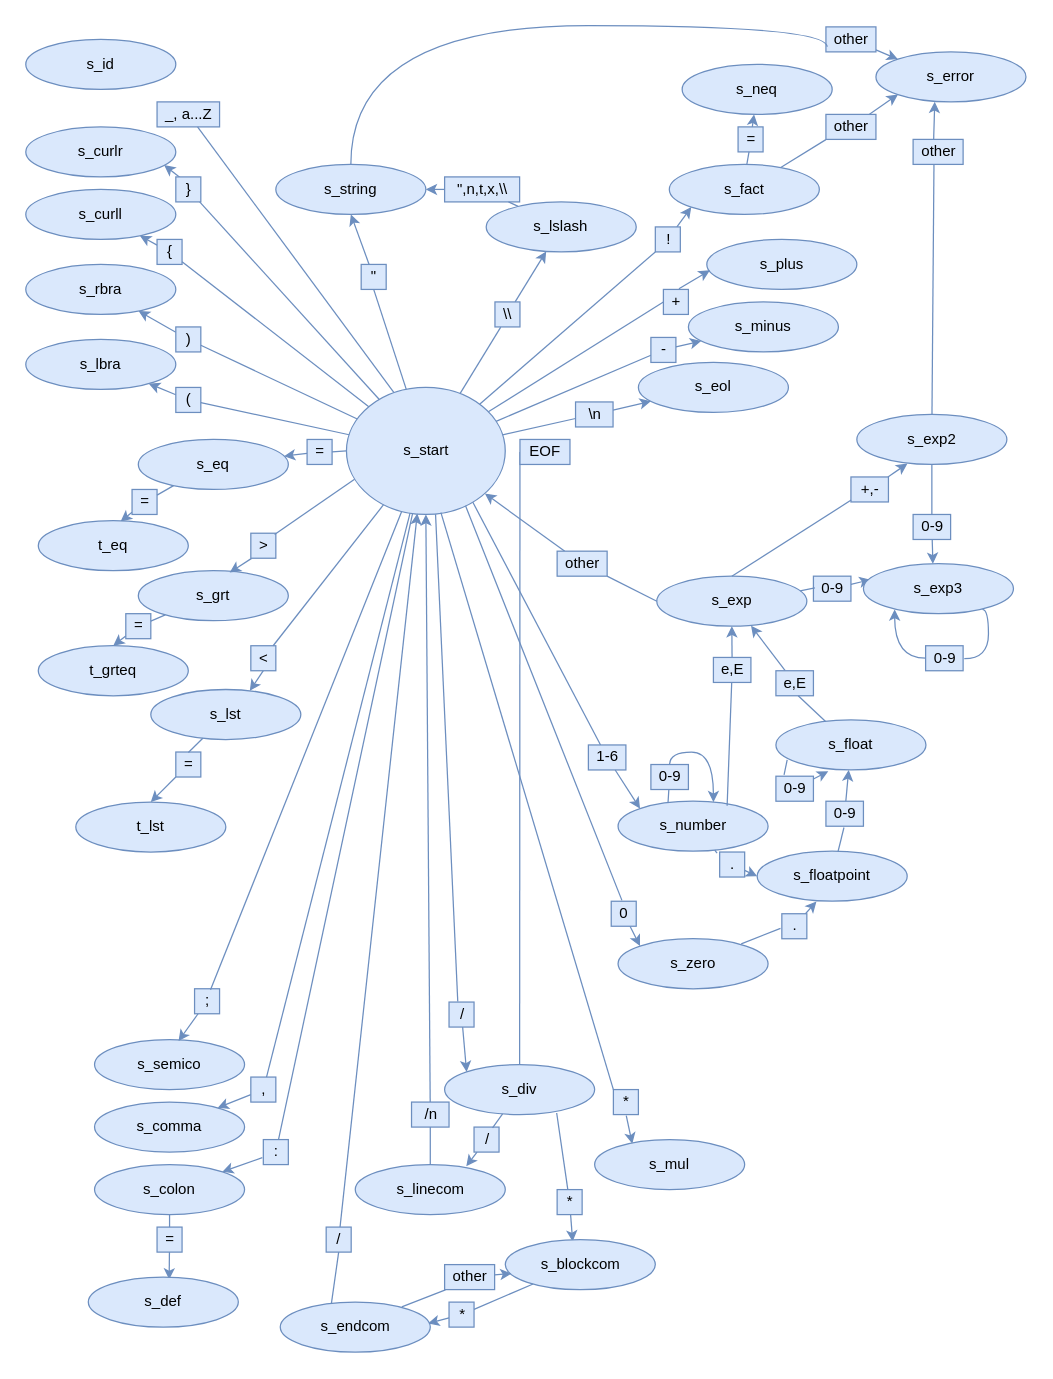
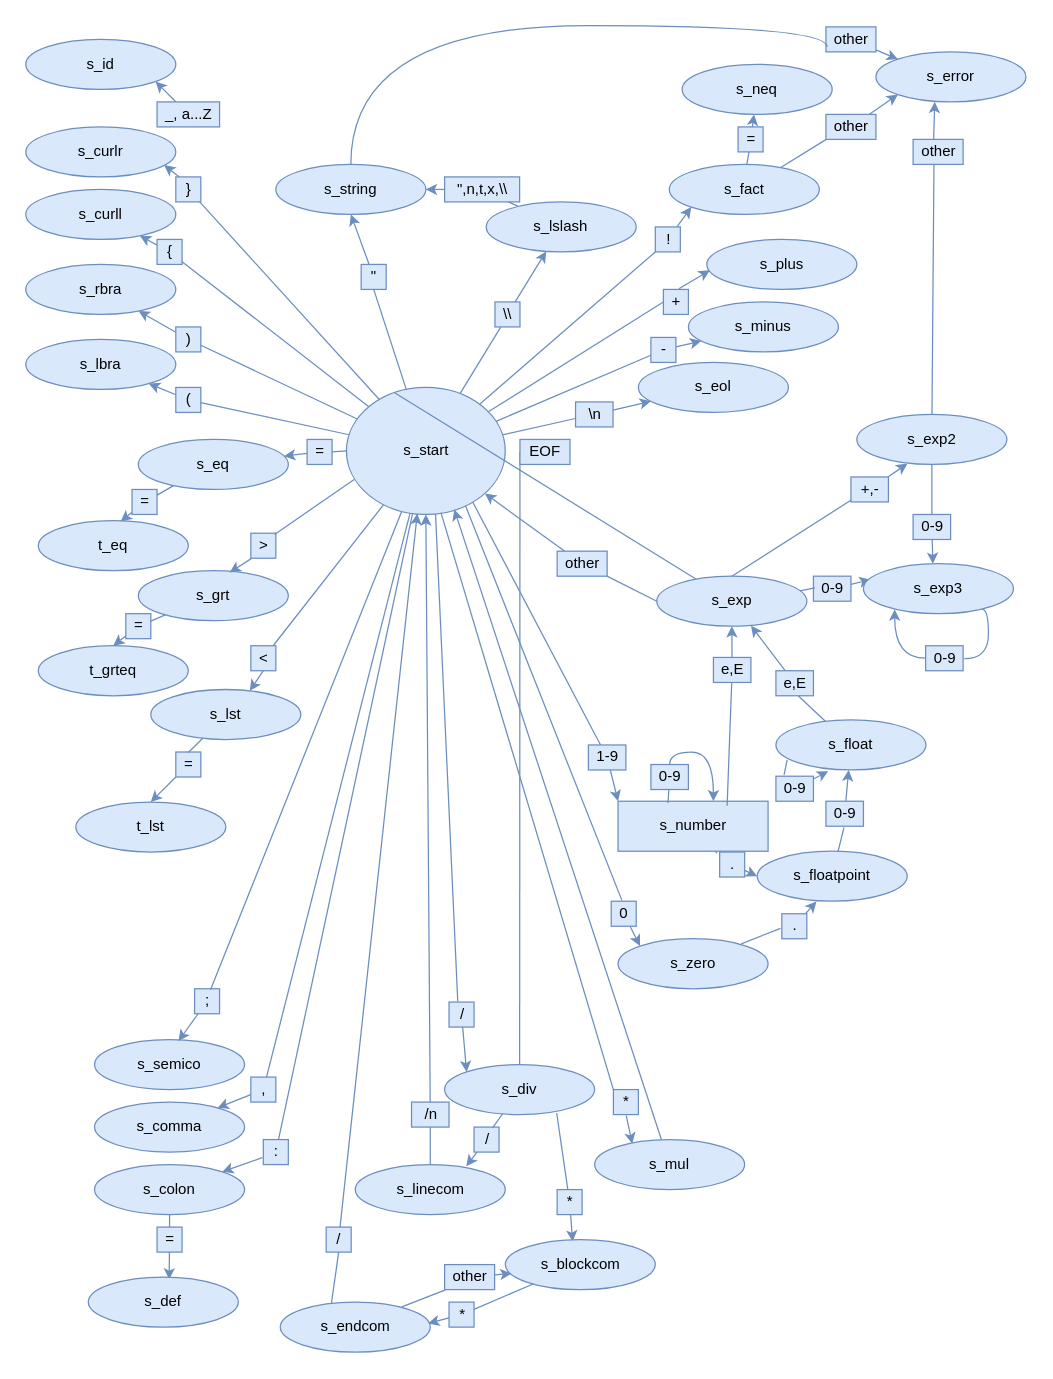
edge "_, a...Z" -> "s_id": added
edge "_, a...Z" -- "s_start": now "s_exp" -- "s_start"
node "1-6": label "1-6" -> "1-9"
node "s_number": shape ellipse -> rectangle
edge "s_mul" -> "s_start": added
